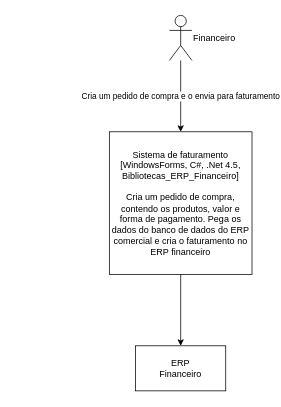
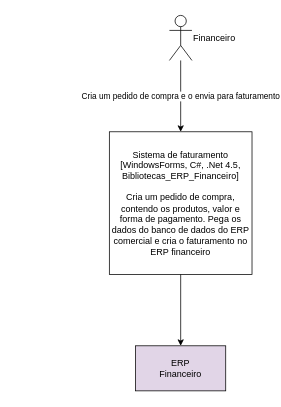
node "ERP Financeiro": fillcolor #ffffff -> #e1d5e7
